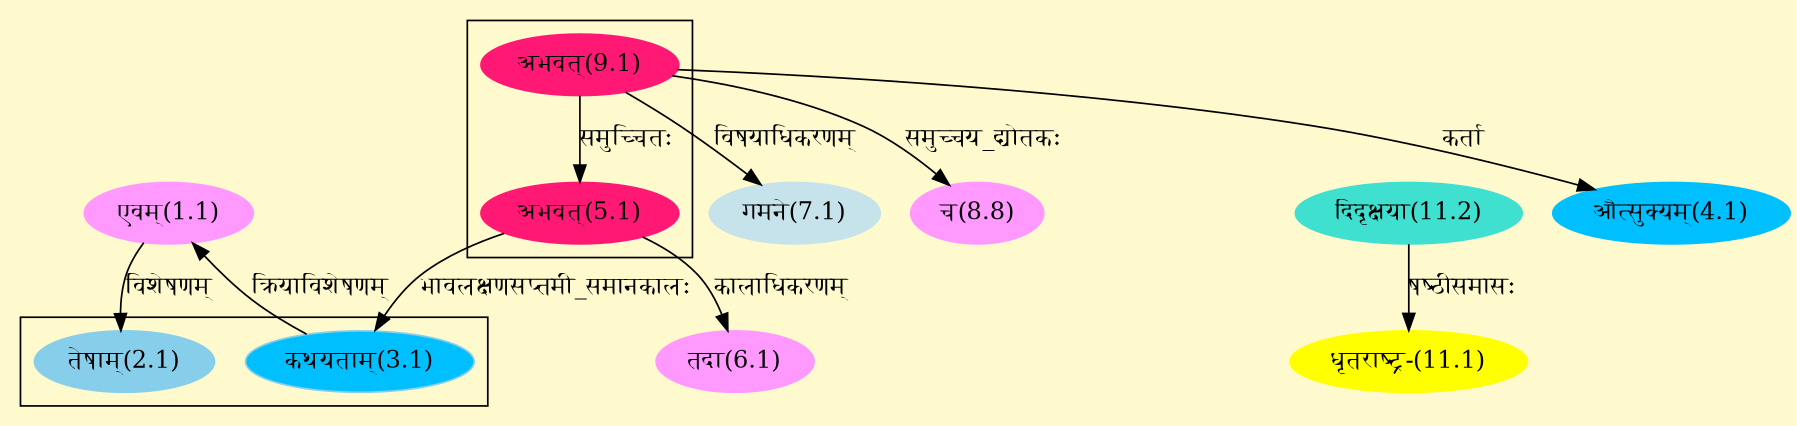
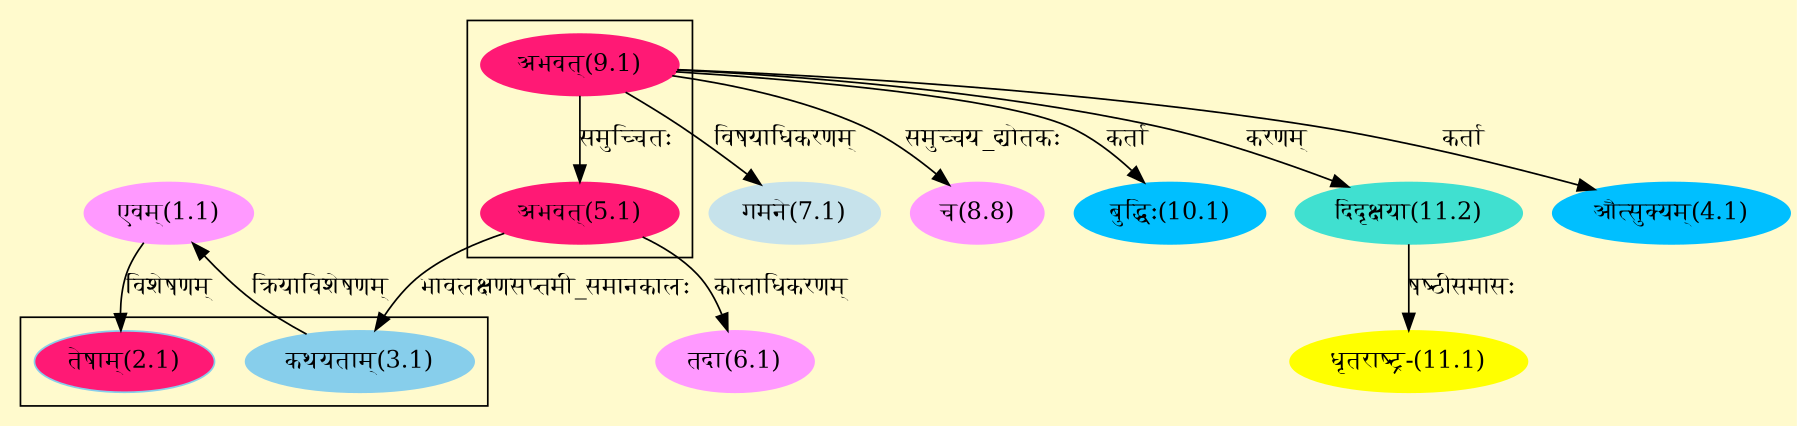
edge "अभवत्(9.1)" -> "दिदृक्षया(11.2)": added, label "करणम्"
node "बुद्धिः(10.1)": added
node "तेषाम्(2.1)": fillcolor #87ceeb -> #ff1975
node "कथयताम्(3.1)": fillcolor #00bfff -> #87ceeb
